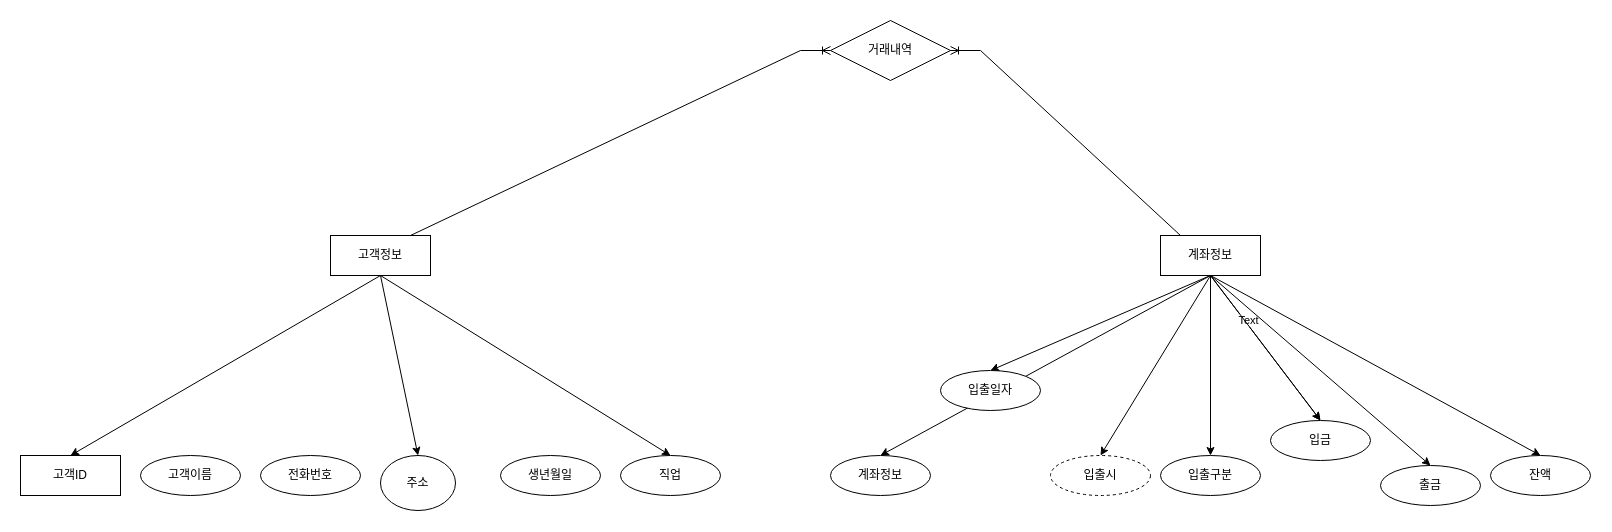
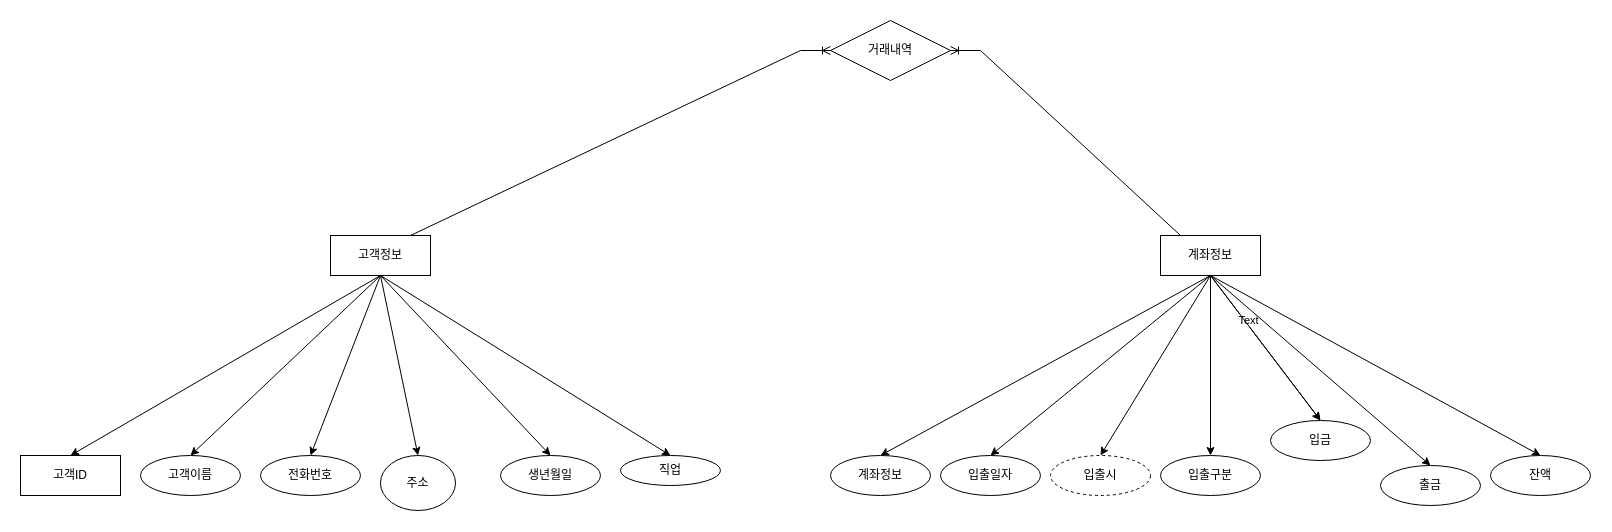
edge "고객정보" -> "전화번호": added
edge "고객정보" -> "고객이름": added
edge "고객정보" -> "생년월일": added
node "입출일자": moved (991, 391) -> (991, 476)
node "직업": size 100x40 -> 100x30
